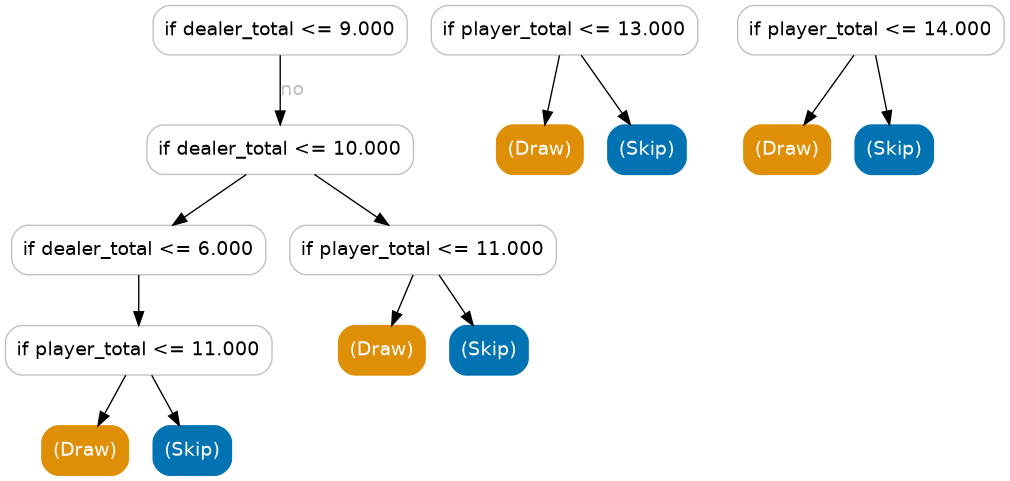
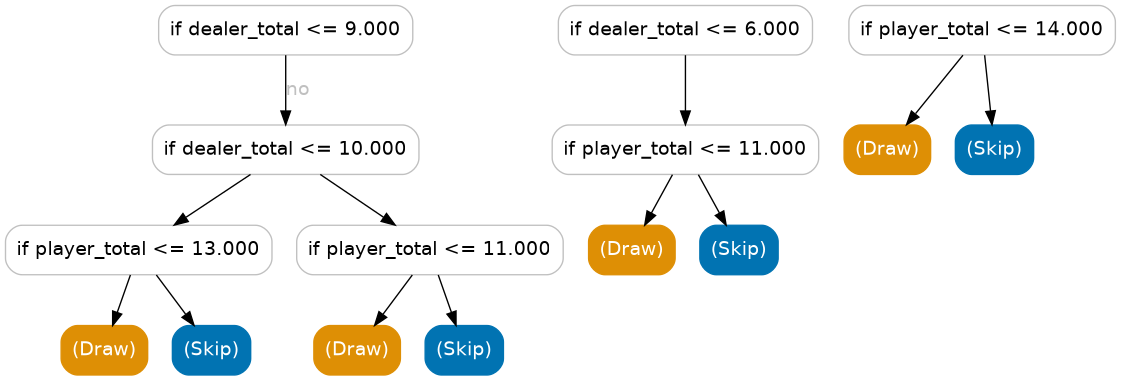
edge "if dealer_total <= 10.000" -> "if dealer_total <= 6.000": now "if dealer_total <= 10.000" -> "if player_total <= 13.000"
